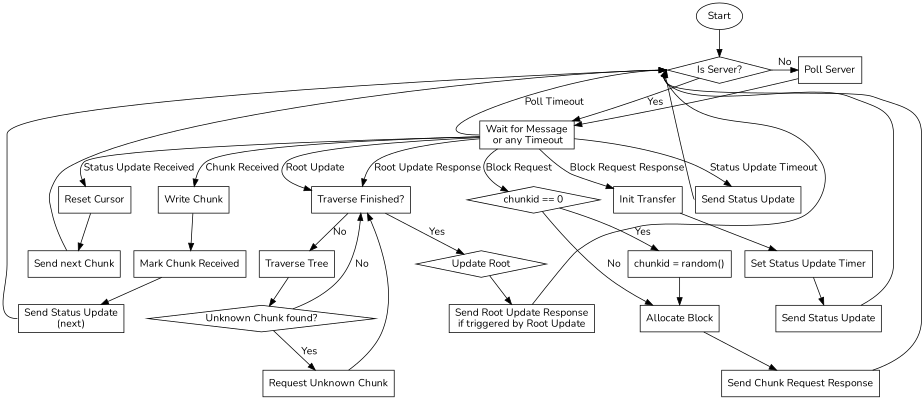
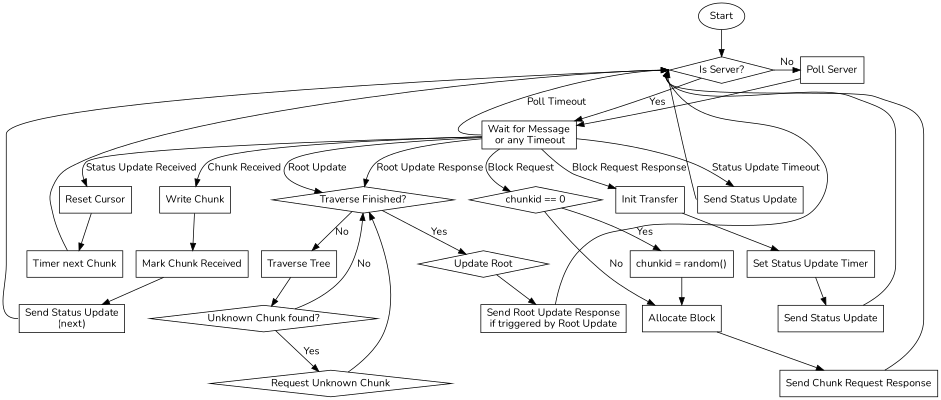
node "Traverse Finished?": shape box -> diamond
node "Send next Chunk": label "Send next Chunk" -> "Timer next Chunk"
node "Request Unknown Chunk": shape box -> diamond
